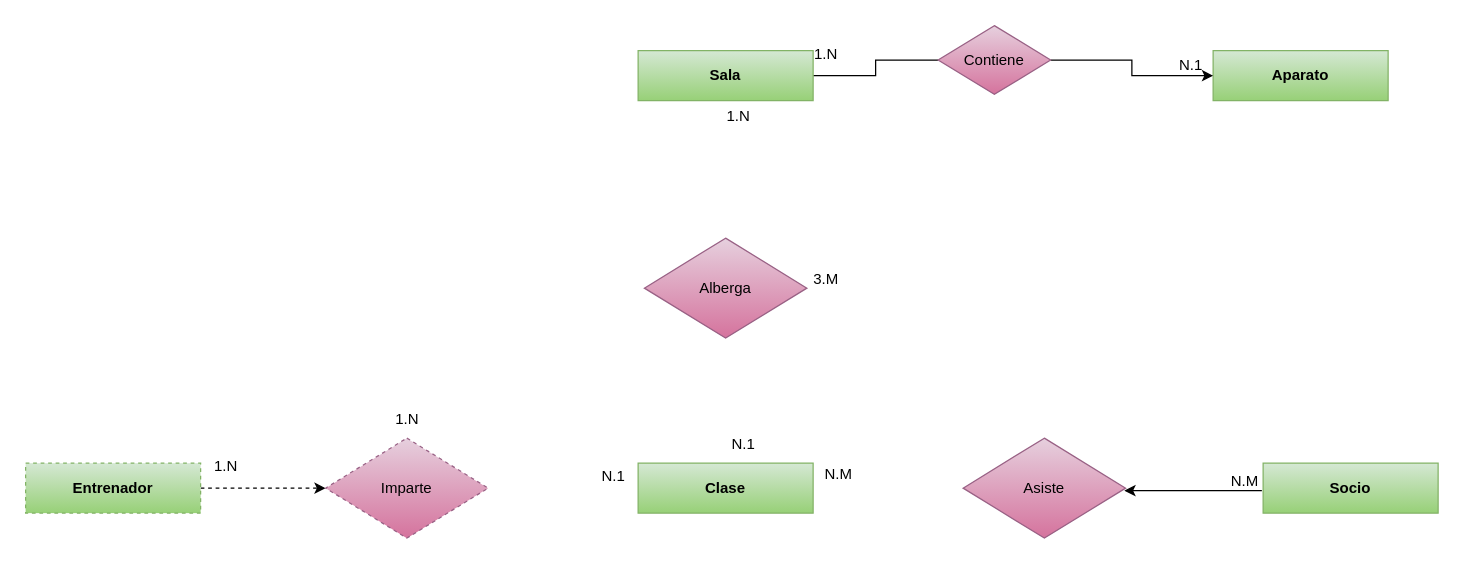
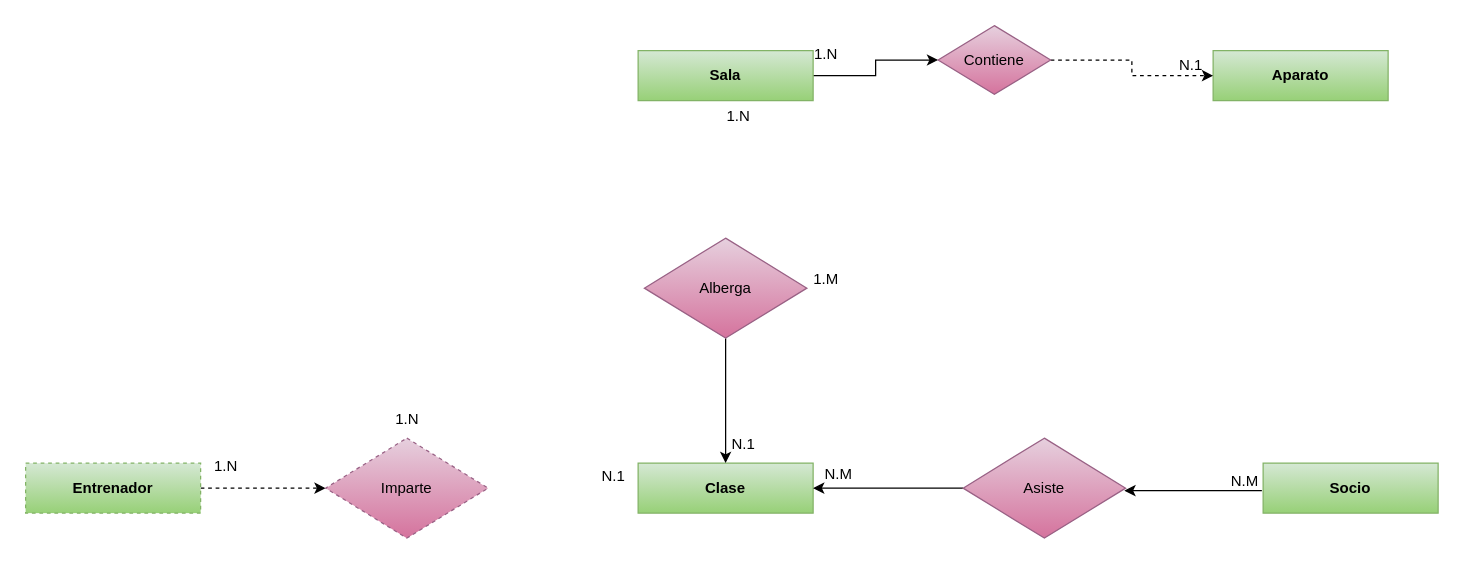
edge "Contiene" -- "Sala": arrowhead none -> classic
edge "Contiene" -> "Aparato": style solid -> dashed
node "3.M": label "3.M" -> "1.M"
edge "Alberga" -> "Clase": added
edge "Asiste" -> "Clase": added
